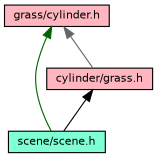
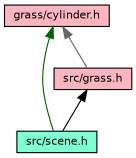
node "cylinder/grass.h": label "cylinder/grass.h" -> "src/grass.h"
node "scene/scene.h": label "scene/scene.h" -> "src/scene.h"
